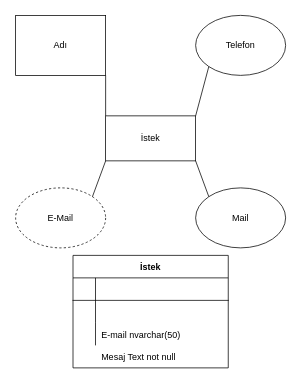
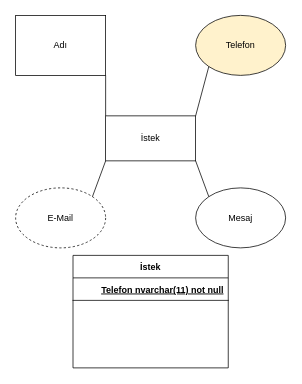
node "Telefon": fillcolor #ffffff -> #fff2cc
node "Mail": label "Mail" -> "Mesaj"
node "Telefon nvarchar(11) not null": added
node "E-mail nvarchar(50)": removed
node "Mesaj Text not null": removed
